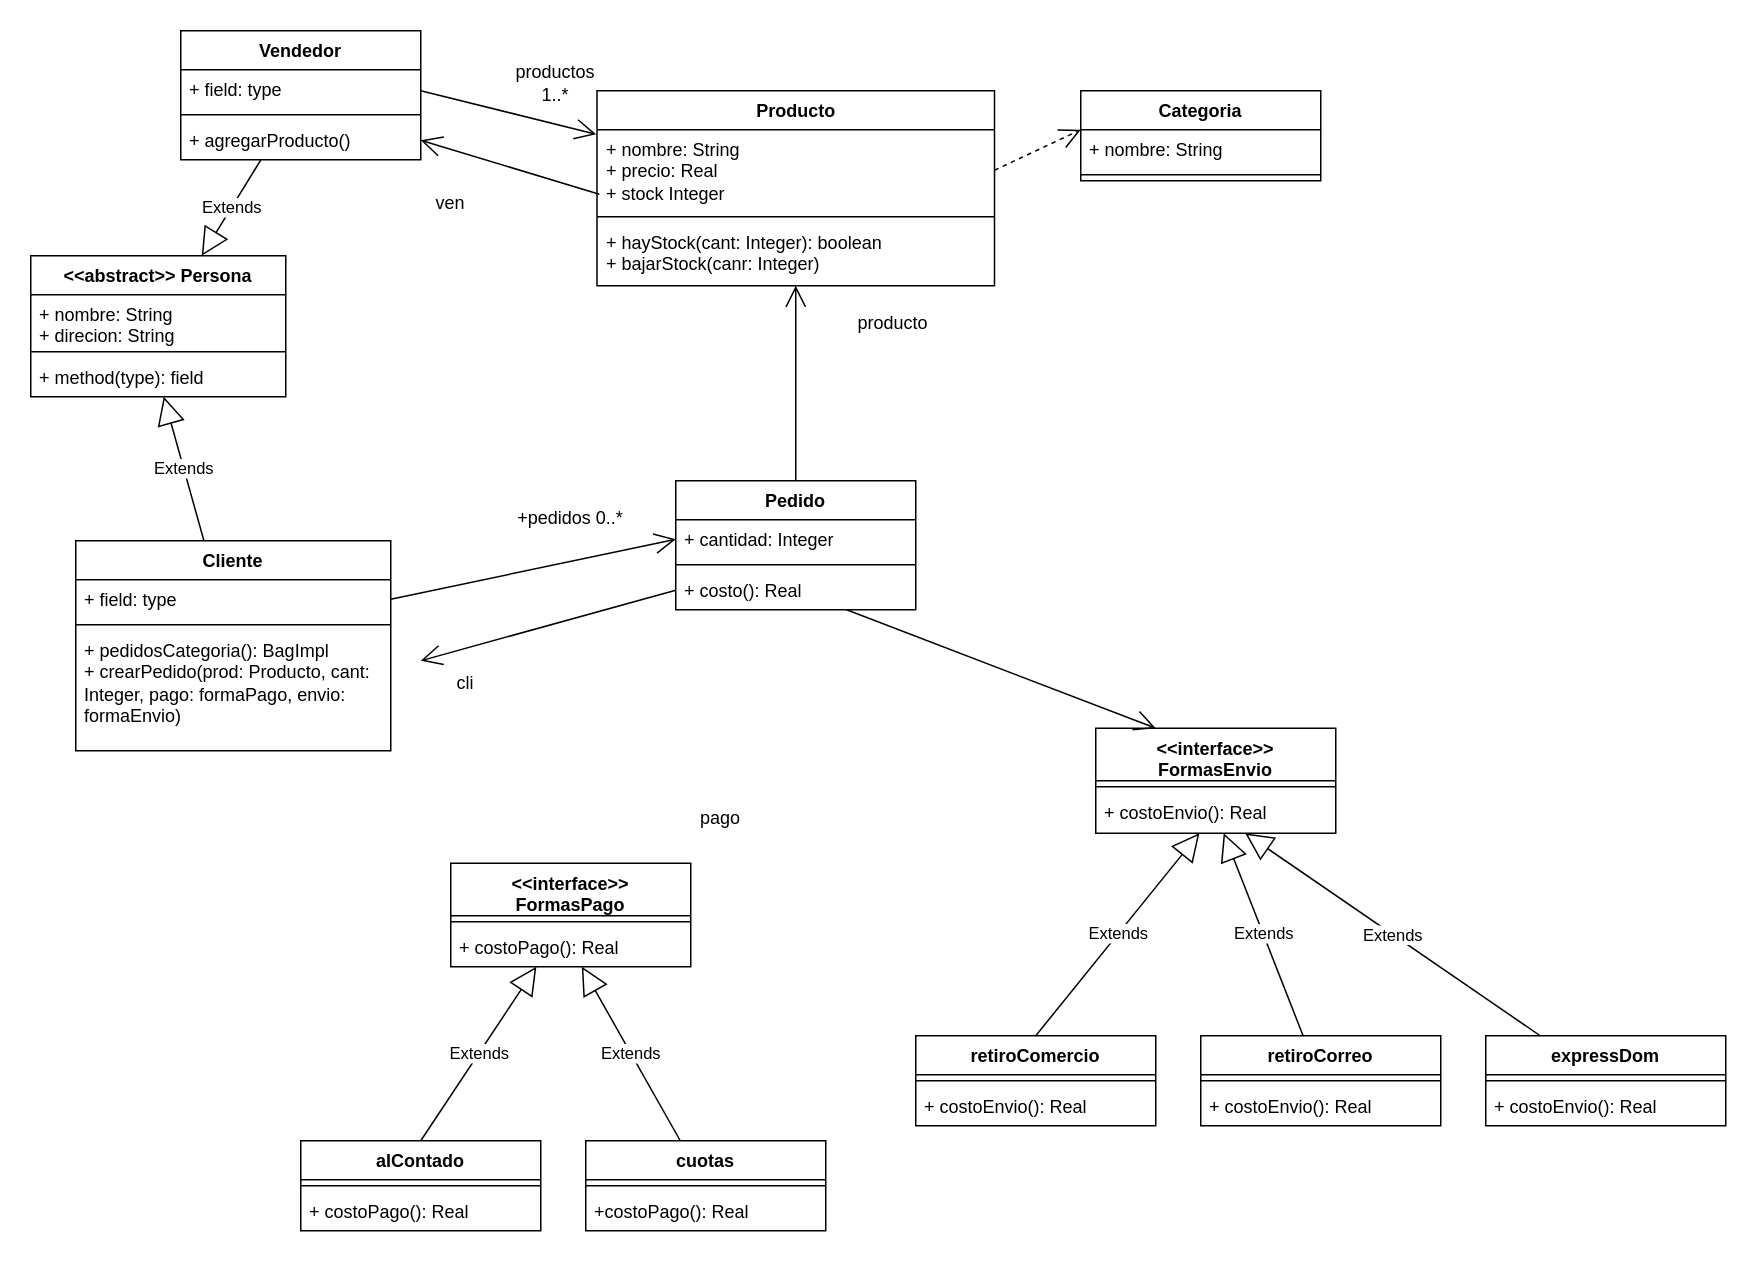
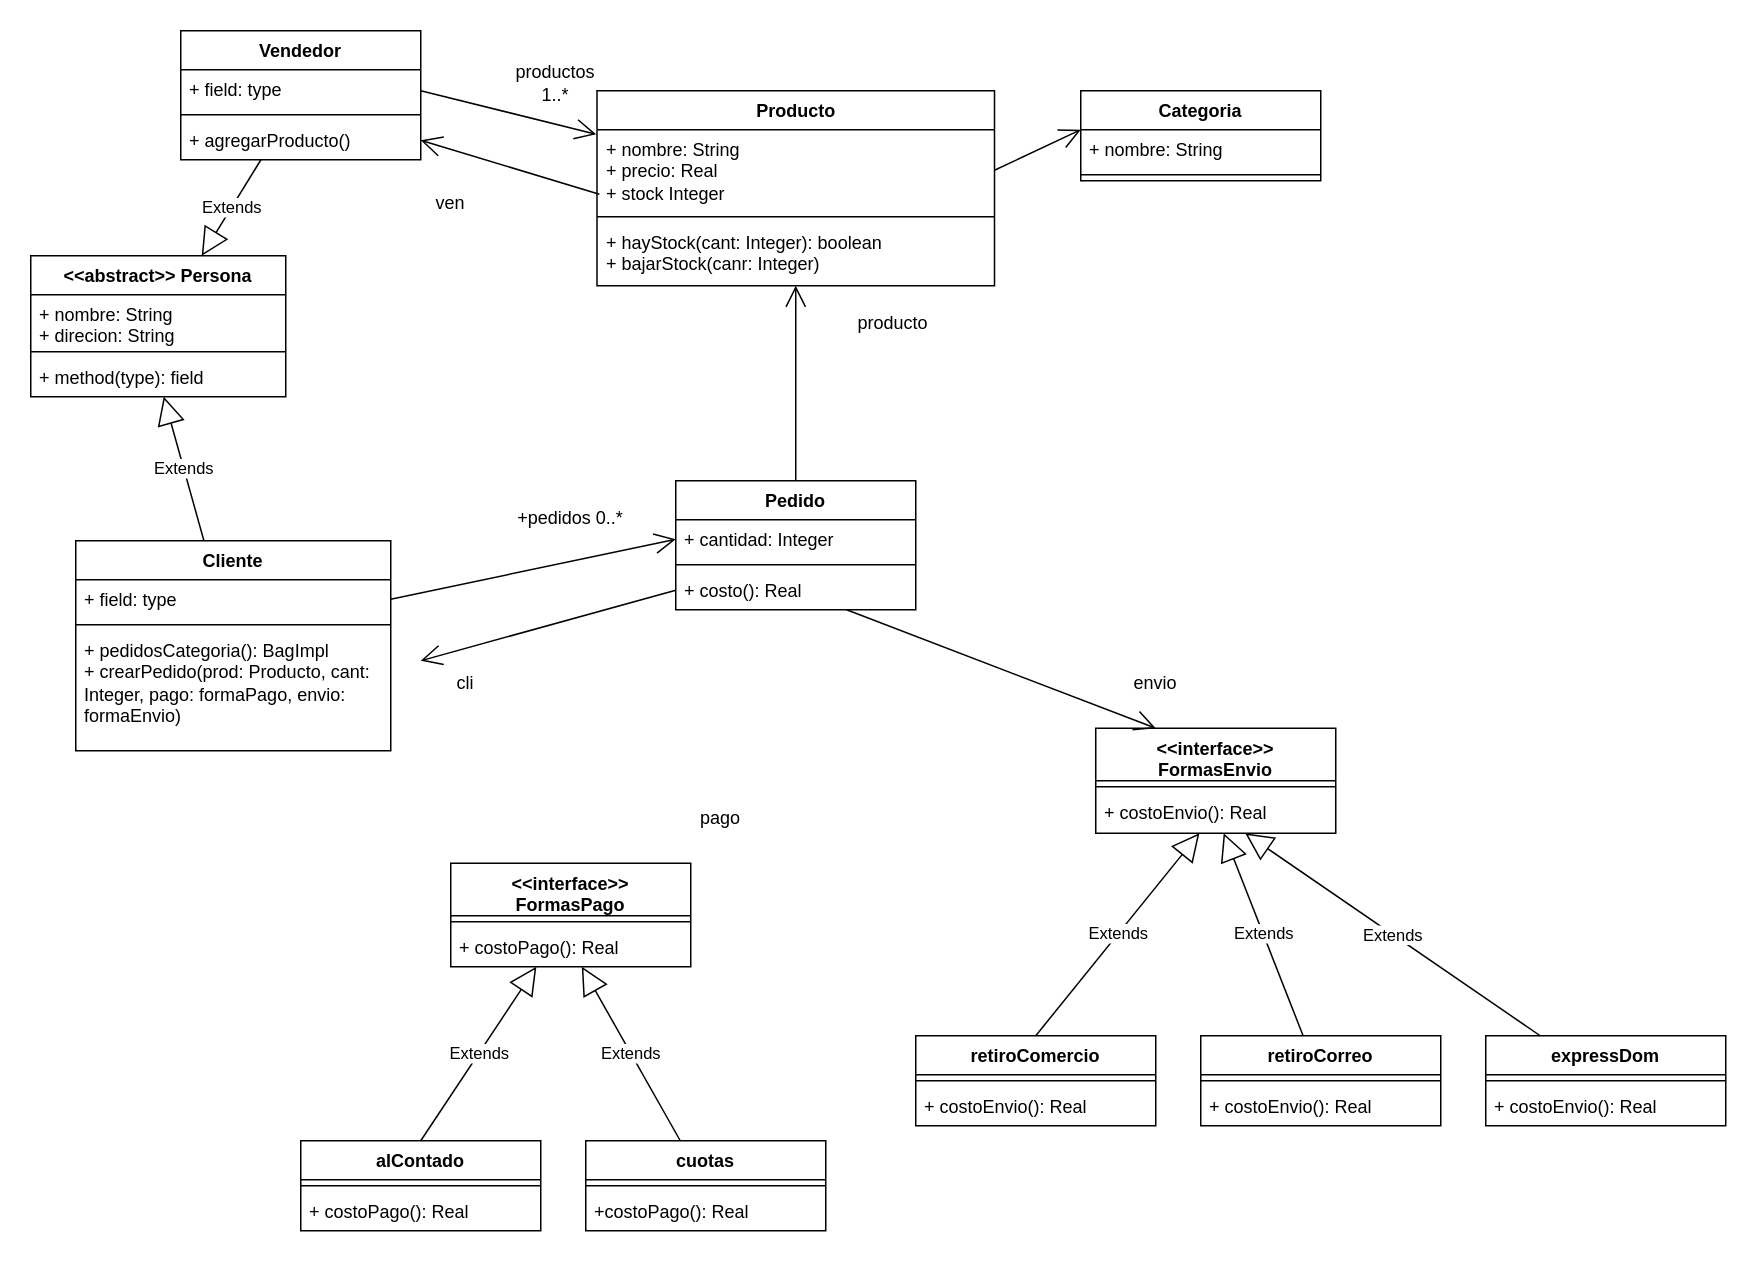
edge "+ nombre: String + precio: Real + stock Integer" -> "+ nombre: String": style dashed -> solid
node "envio": added
